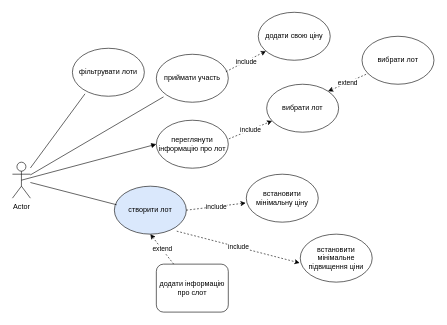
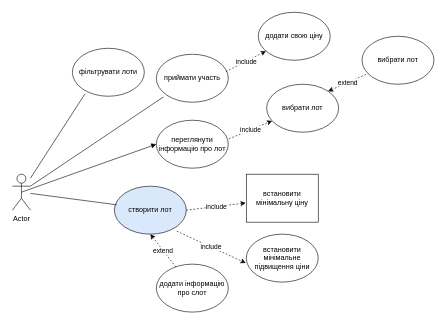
node "Actor": moved (21, 180) -> (21, 192)
node "встановити мінімальну ціну": shape ellipse -> rectangle
node "встановити мінімальне підвищення ціни": moved (336, 258) -> (282, 258)
node "додати інформацію про слот": shape rounded rectangle -> ellipse
